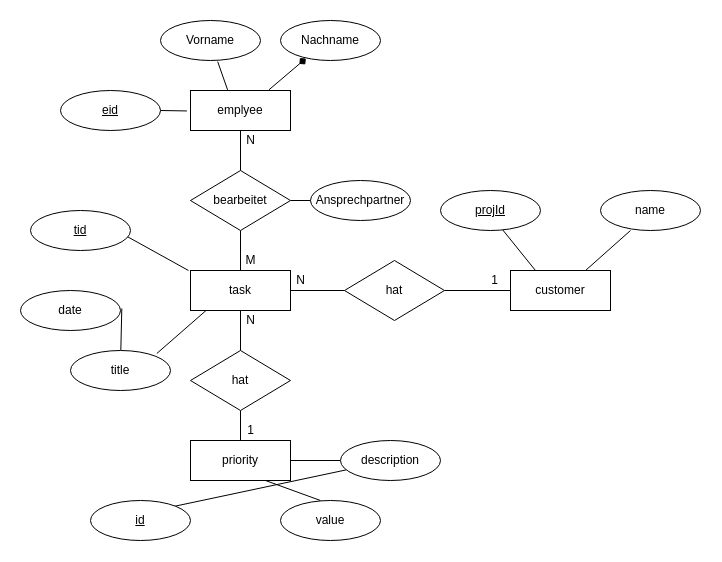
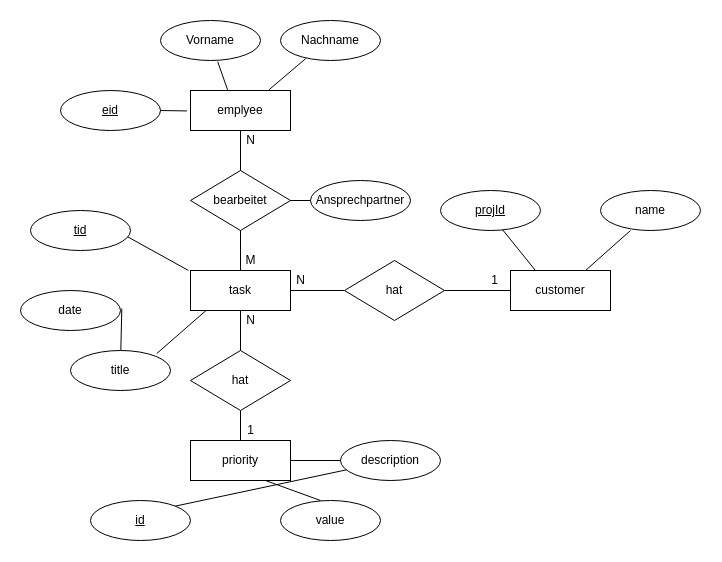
edge "emplyee" -> "Nachname": arrowhead diamond -> none
